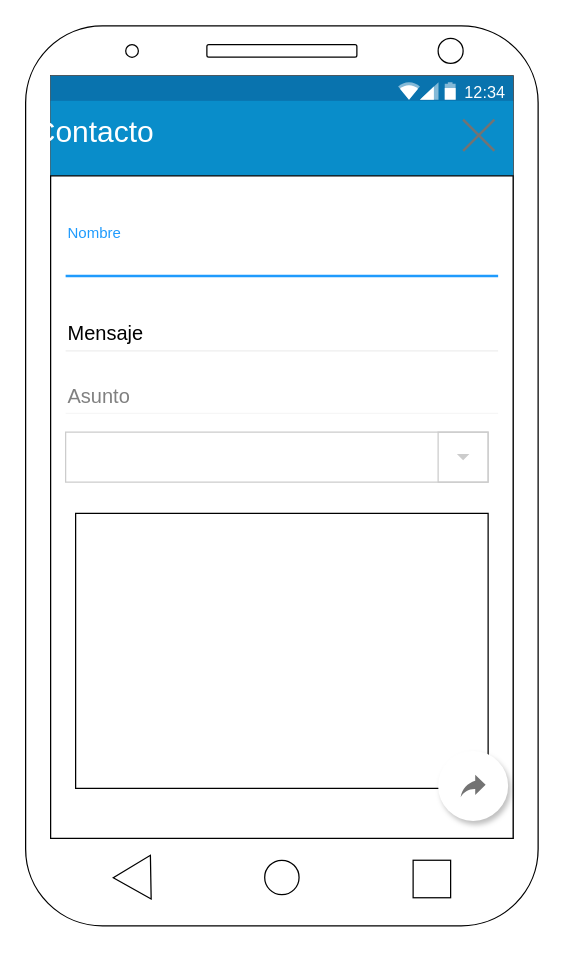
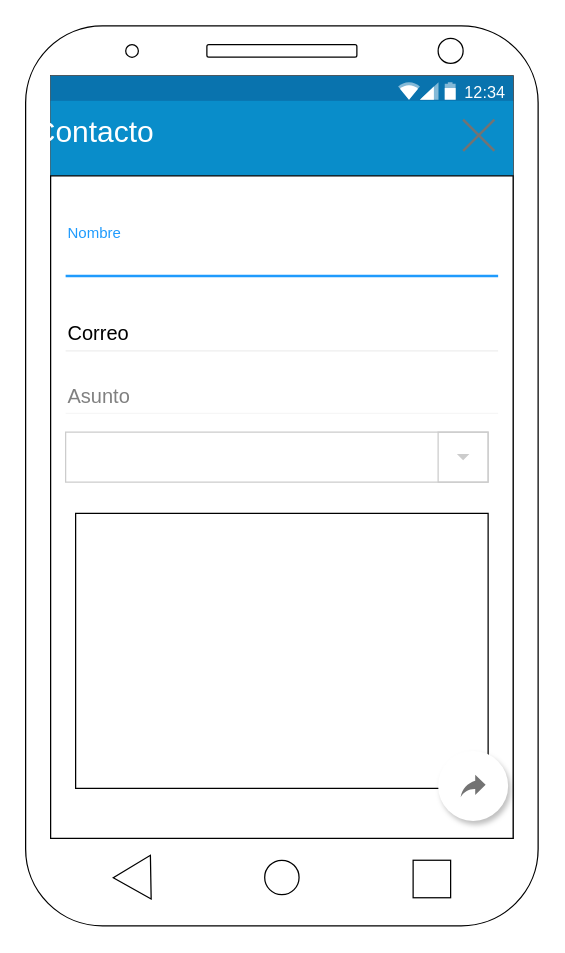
node "Mensaje": label "Mensaje" -> "Correo"
